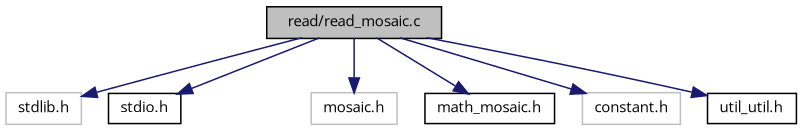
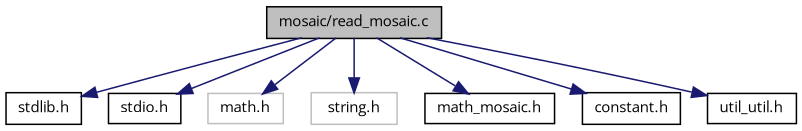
node "read/read_mosaic.c": label "read/read_mosaic.c" -> "mosaic/read_mosaic.c"
node "stdlib.h": color grey75 -> black
node "math.h": added
node "mosaic.h": label "mosaic.h" -> "string.h"
node "constant.h": color grey75 -> black
